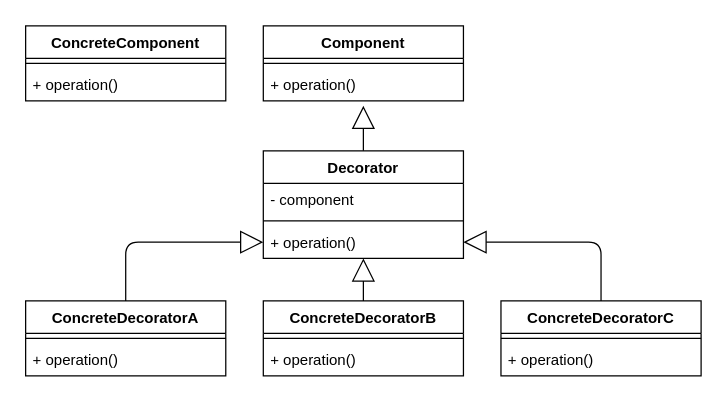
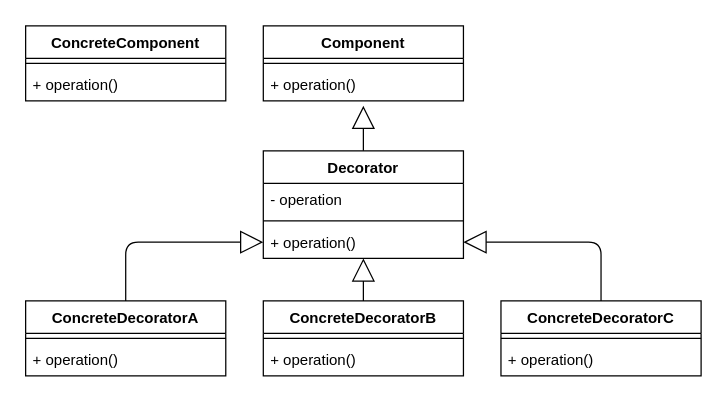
node "- component": label "- component" -> "- operation"
